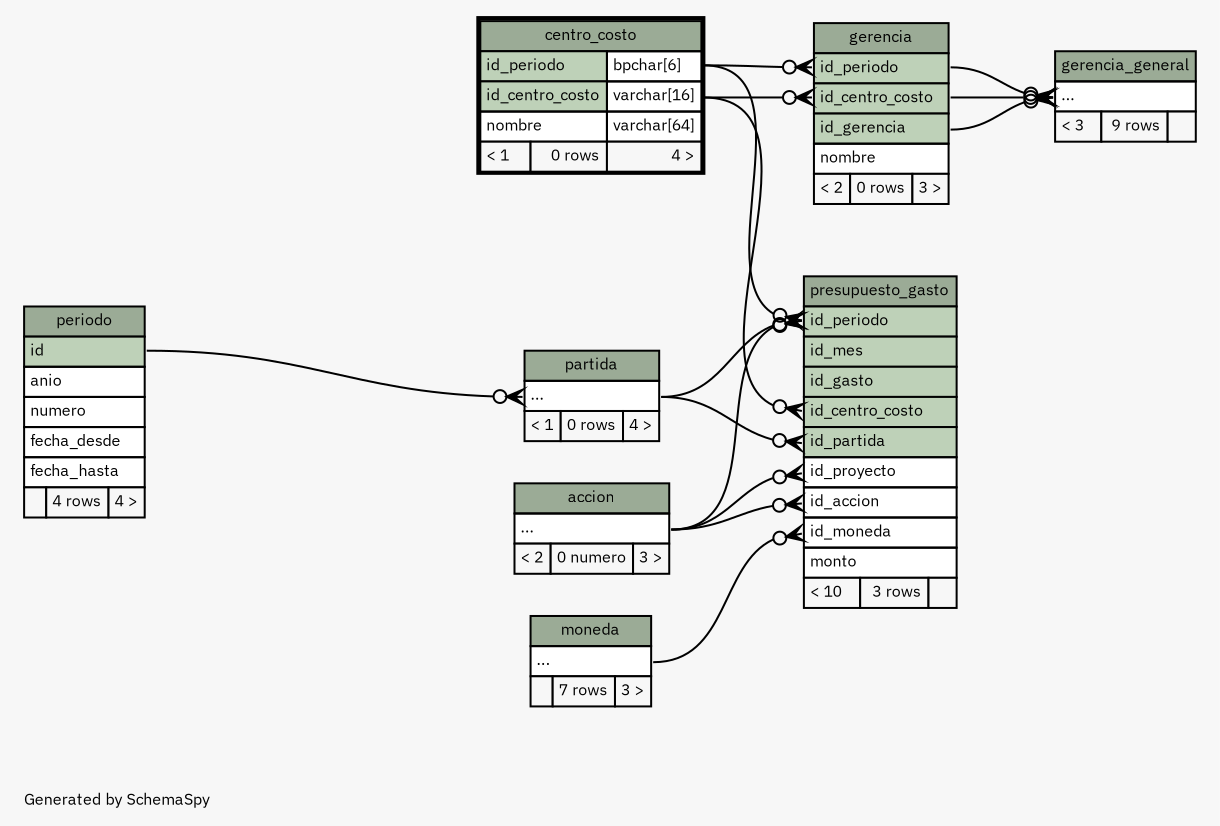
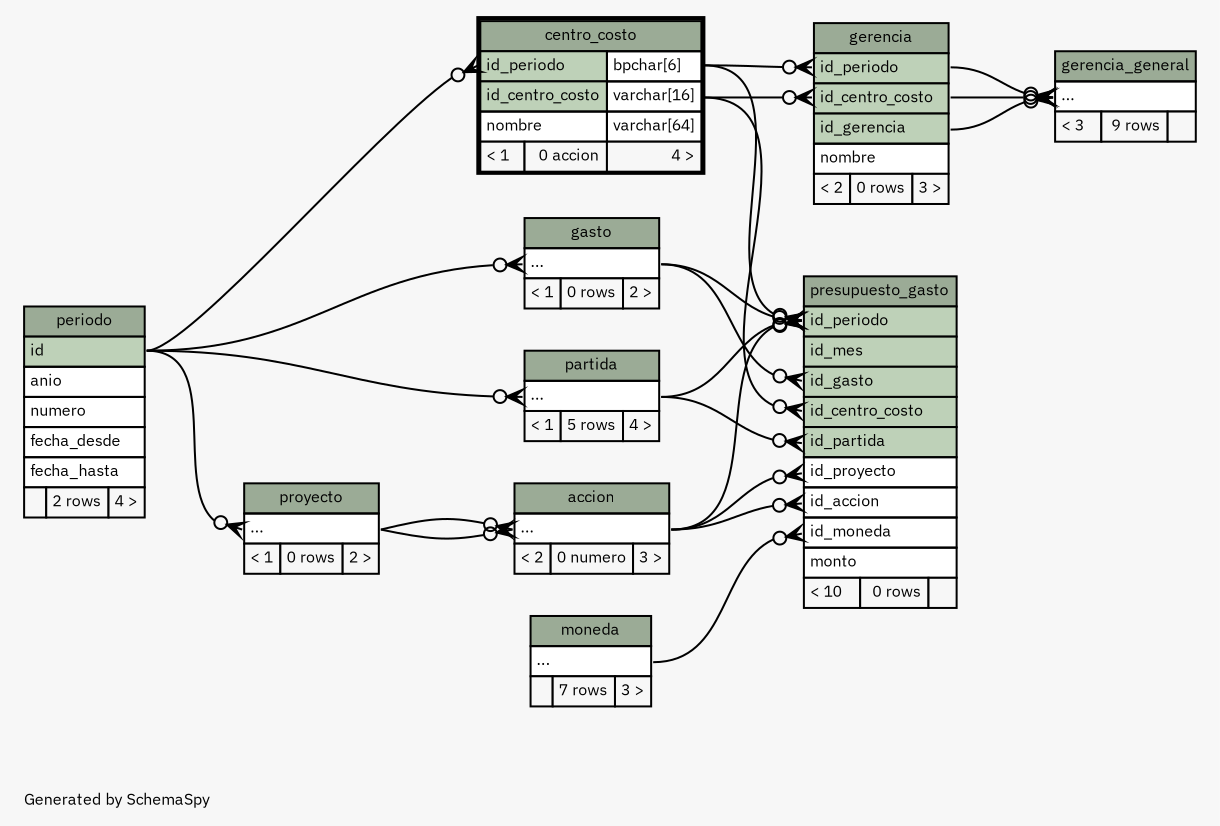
node "centro_costo": text "0 rows" -> "0 accion"
edge "periodo" -> "centro_costo": added
node "gasto": added
node "partida": text "0 rows" -> "5 rows"
node "periodo": text "4 rows" -> "2 rows"
node "proyecto": added
node "presupuesto_gasto": text "3 rows" -> "0 rows"
